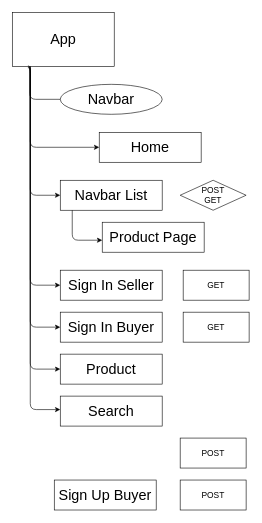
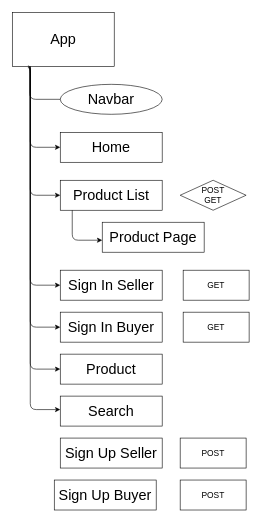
node "Home": moved (150, 147) -> (111, 147)
node "Navbar List": label "Navbar List" -> "Product List"
node "Sign Up Seller": added
